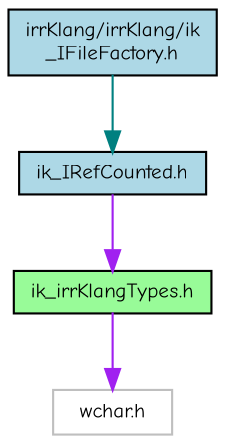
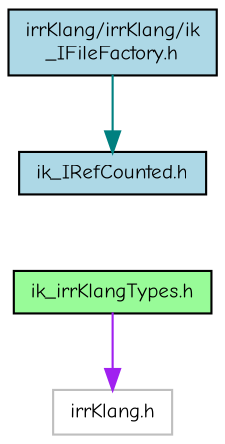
edge "ik_IRefCounted.h" -> "ik_irrKlangTypes.h": removed
node "wchar.h": label "wchar.h" -> "irrKlang.h"
